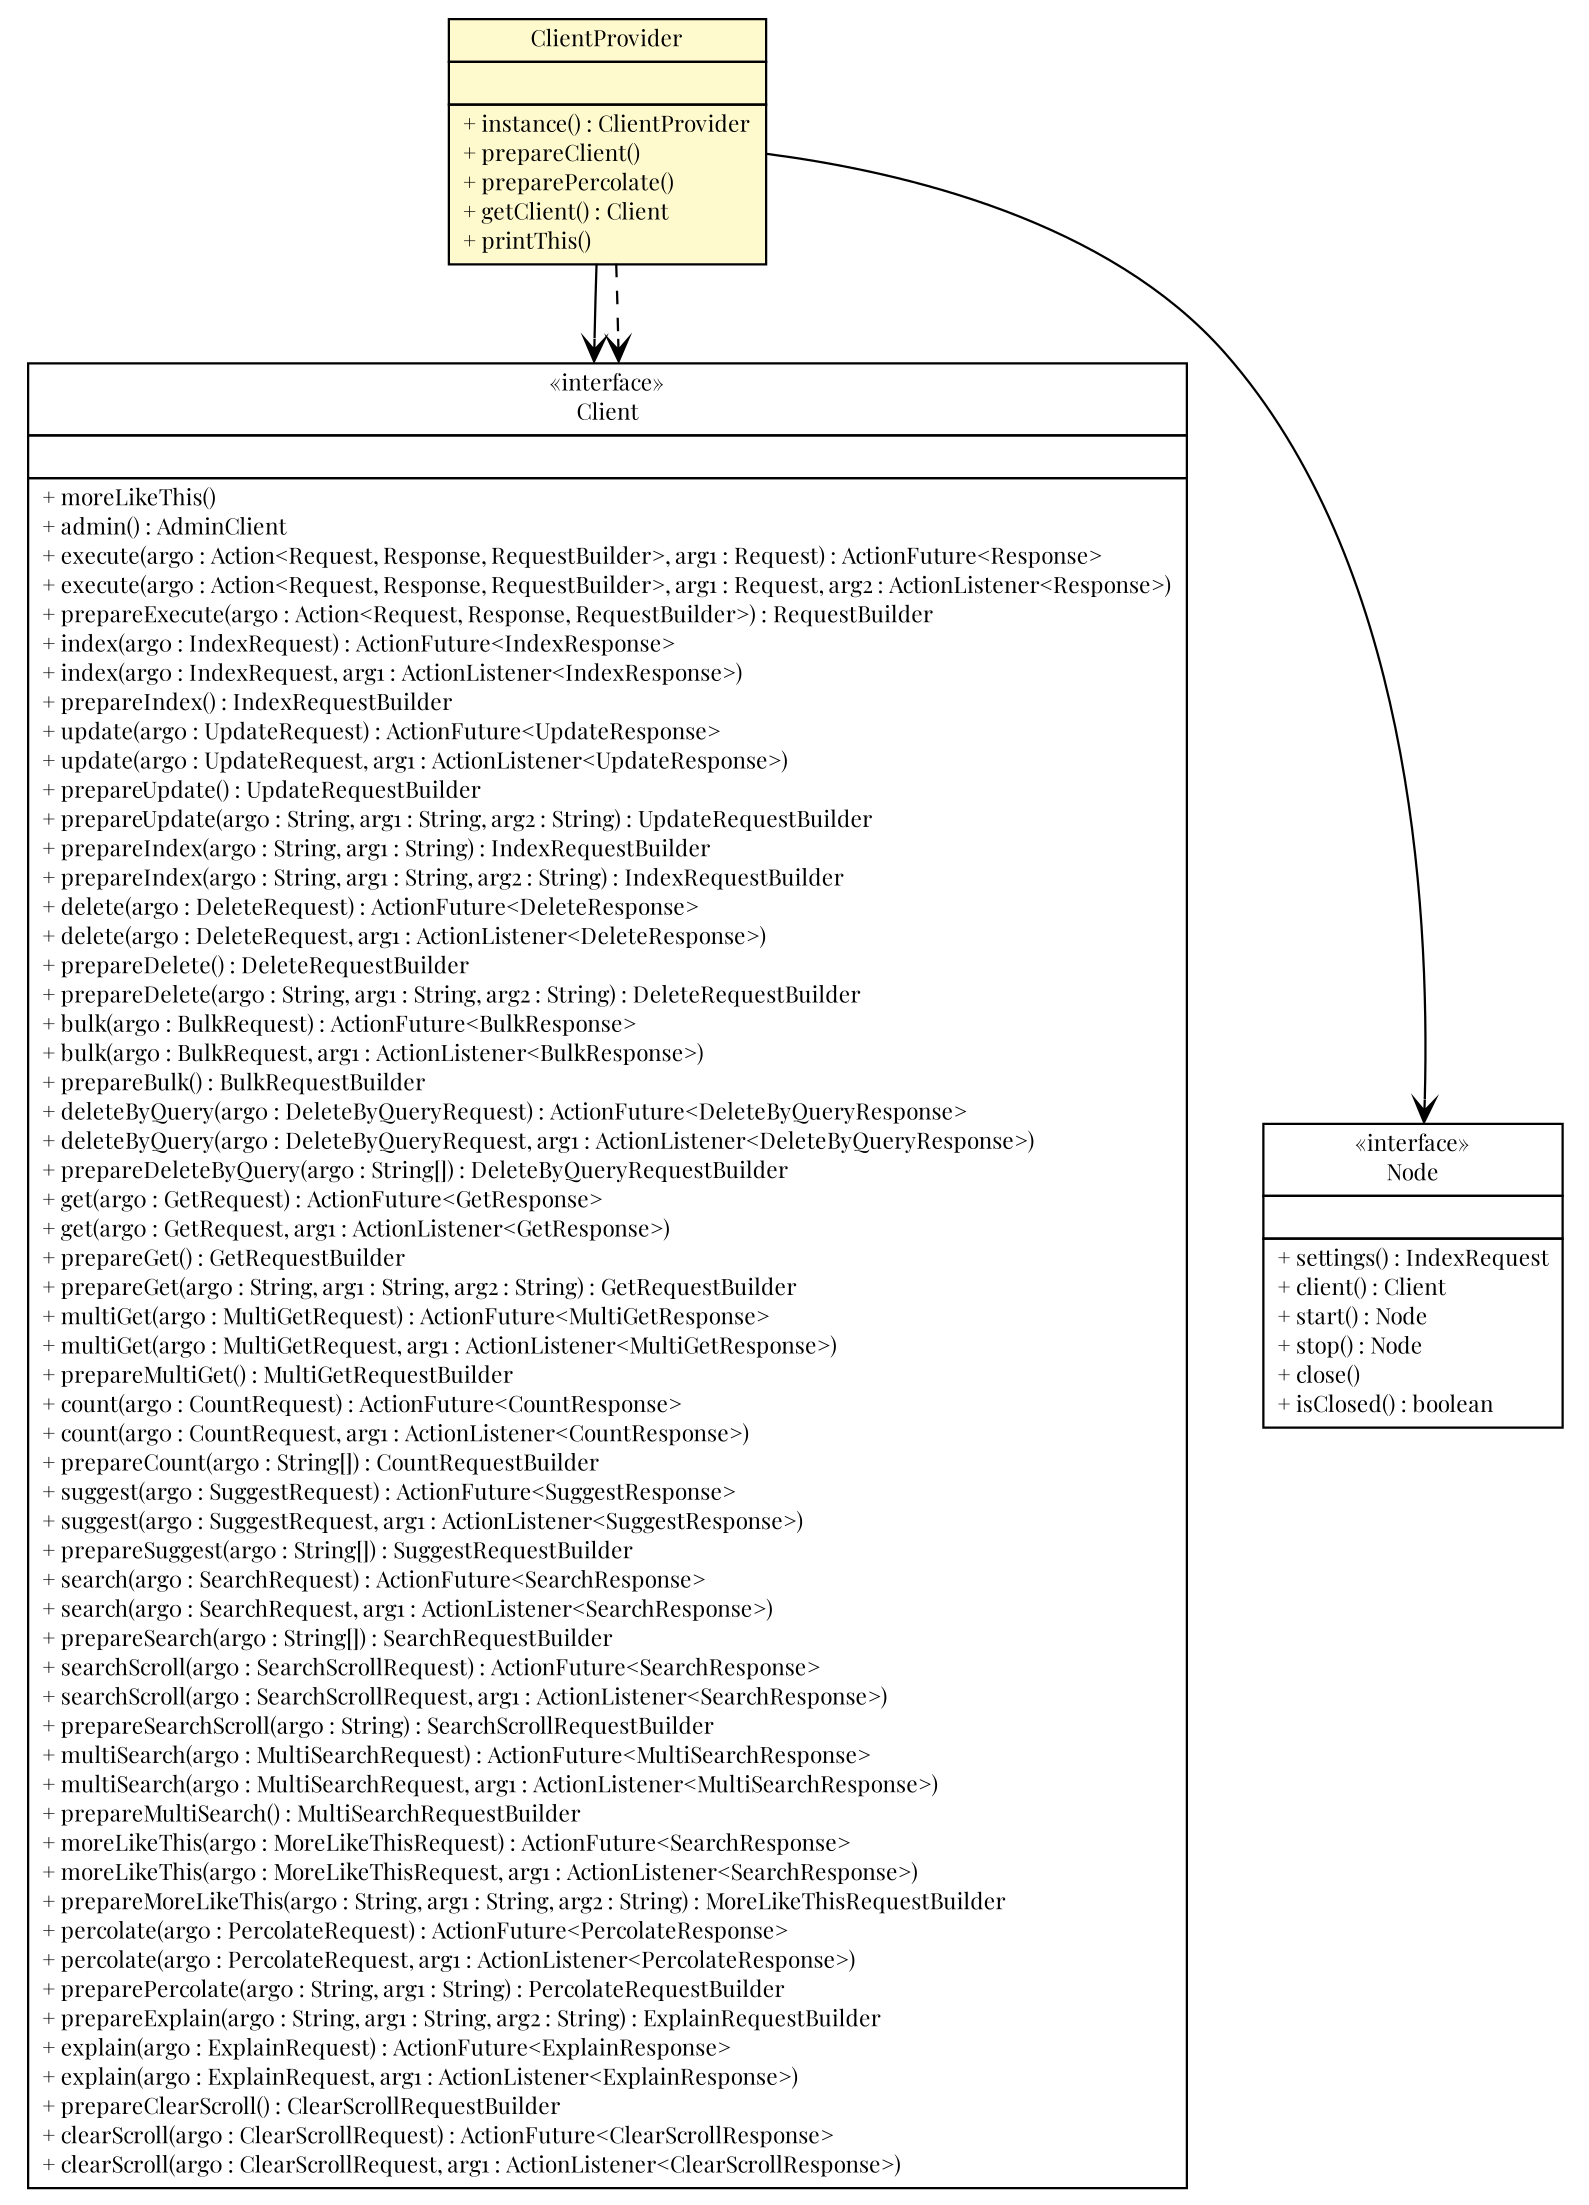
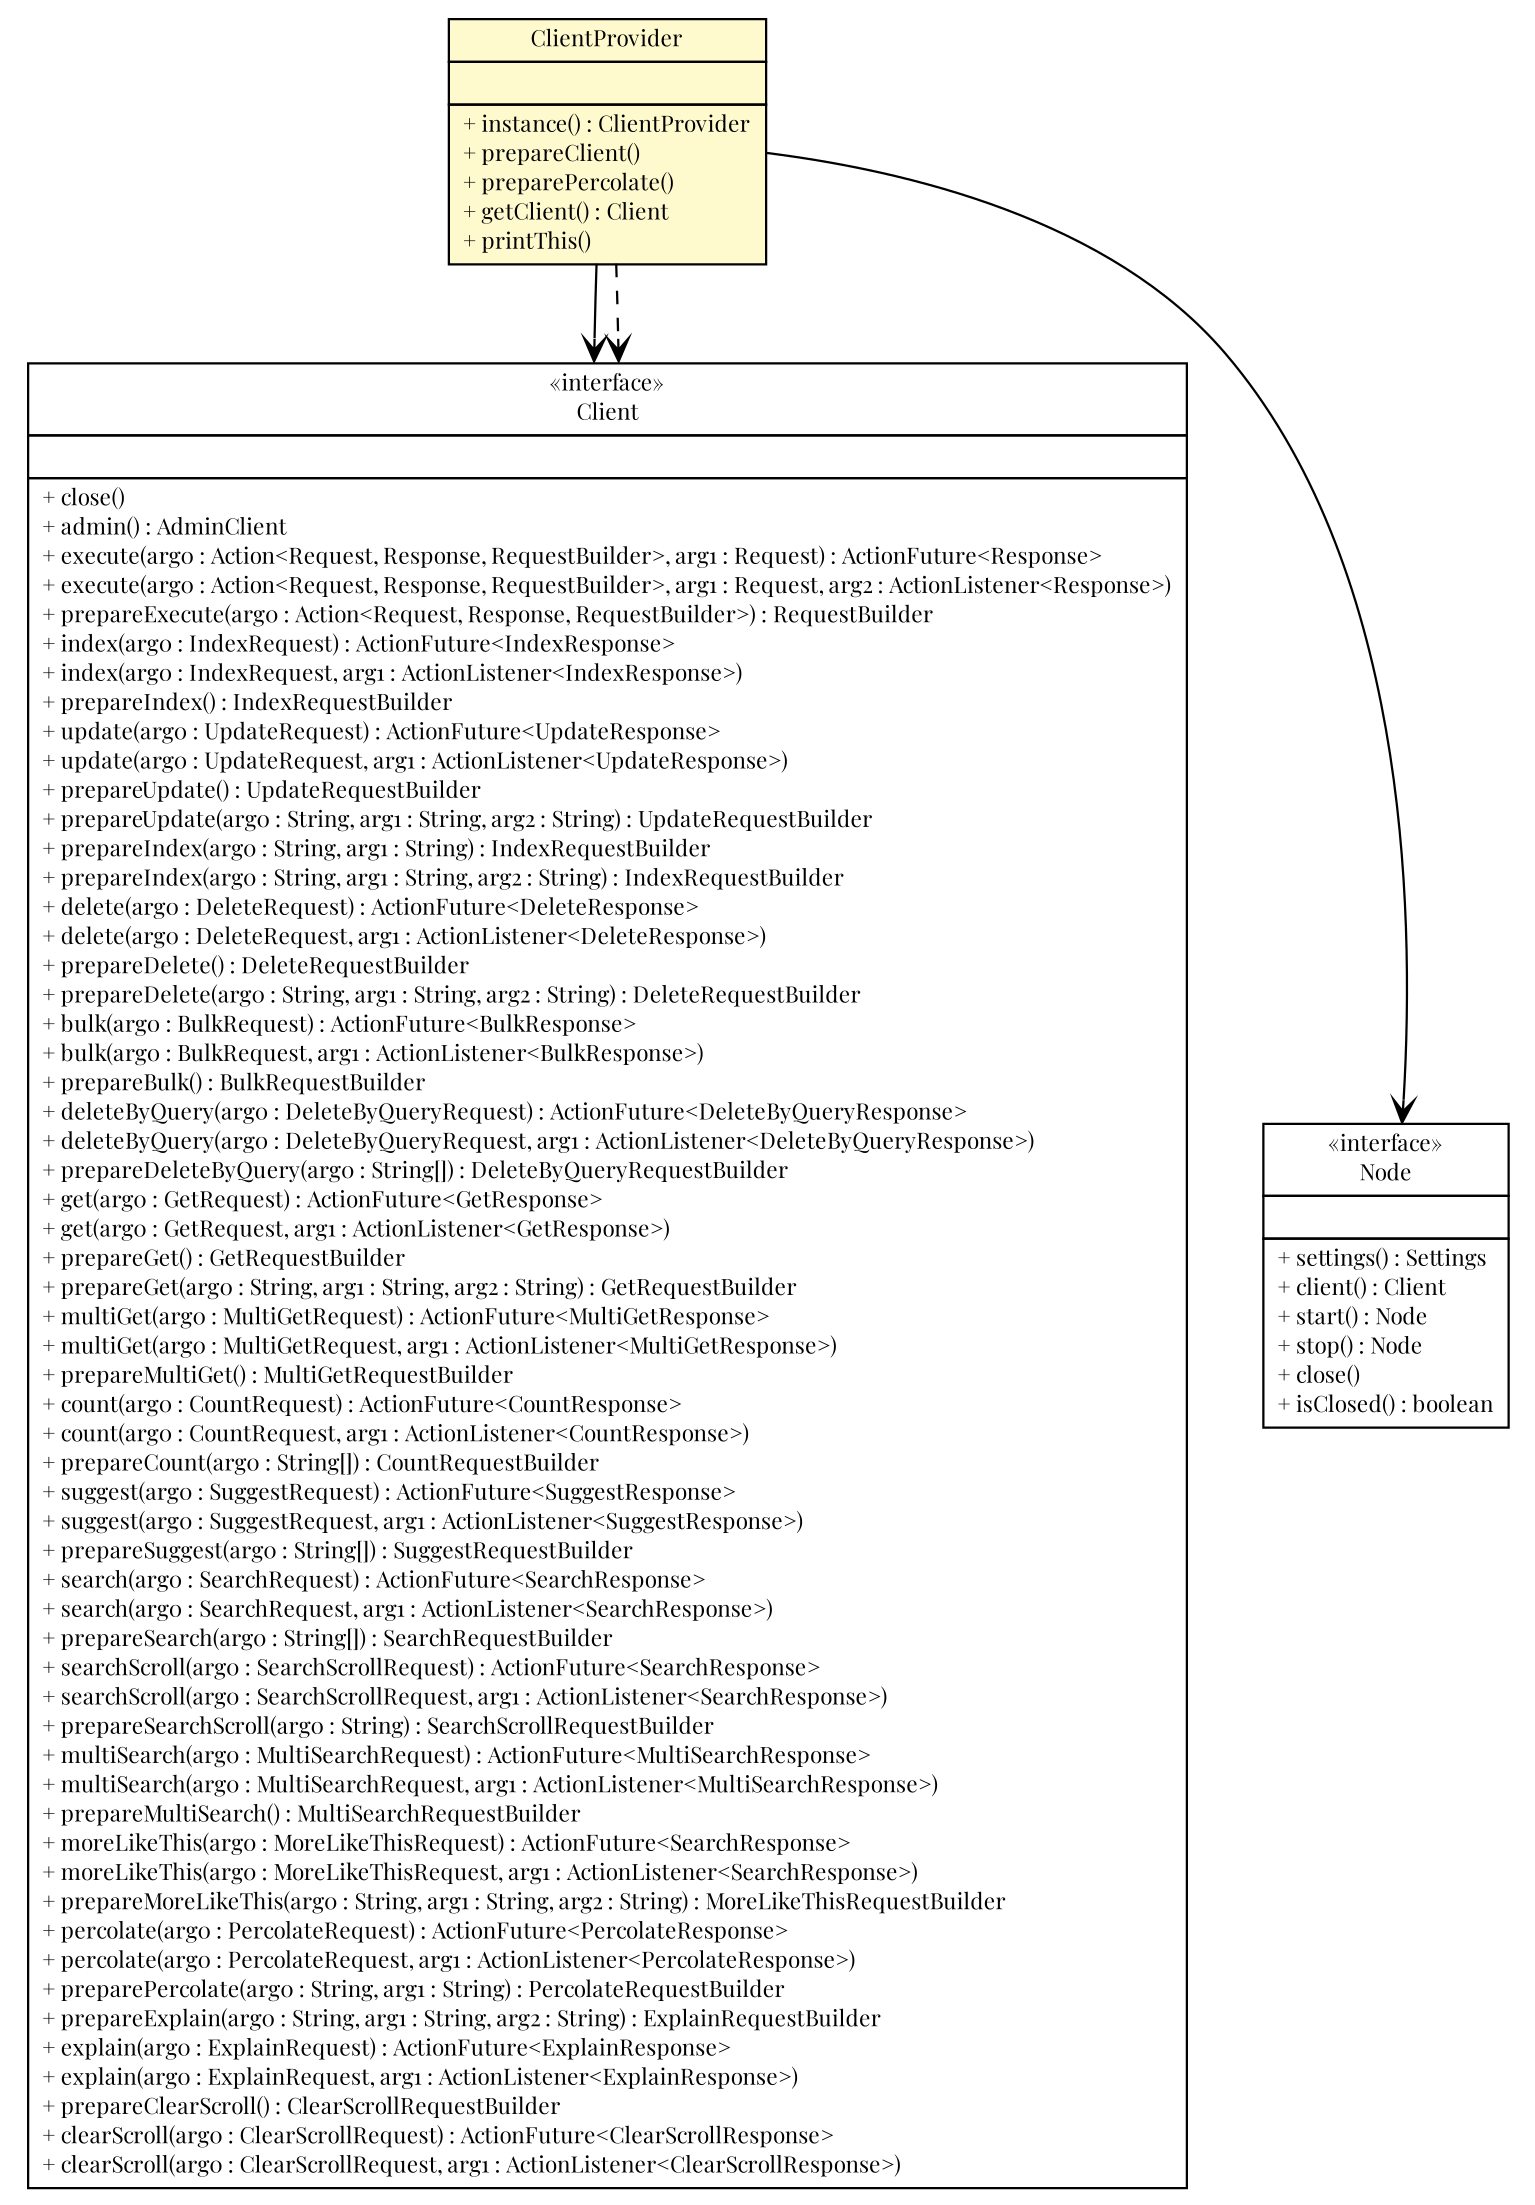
node "Client": text "+ moreLikeThis()" -> "+ close()"
node "Node": text "+ settings() : IndexRequest" -> "+ settings() : Settings"
